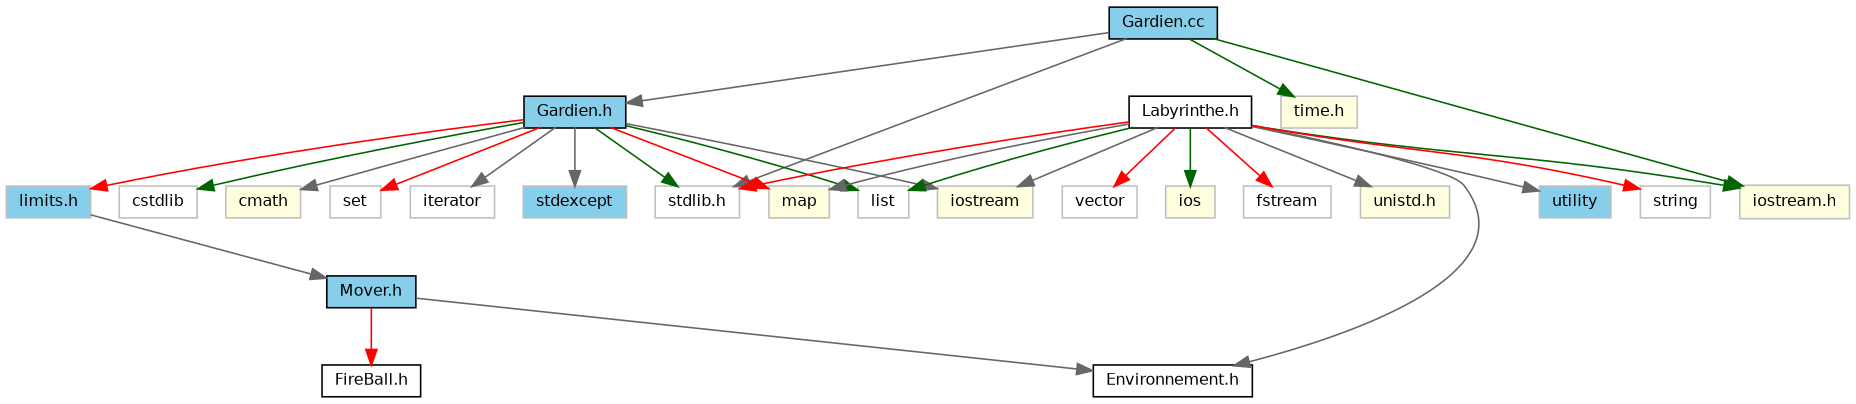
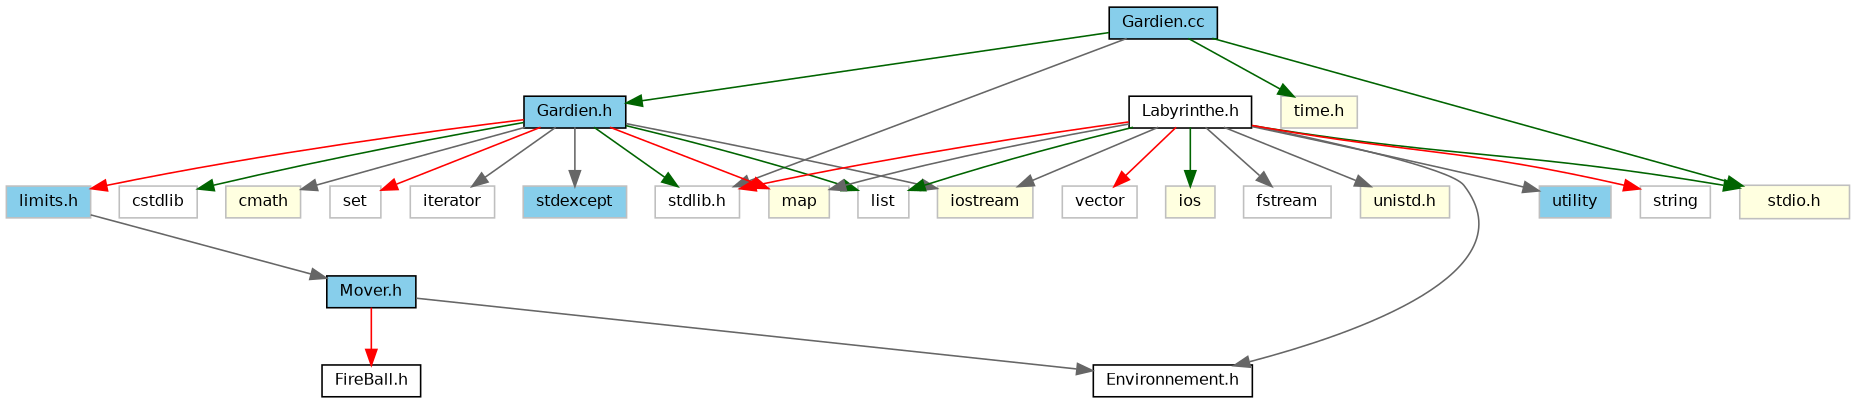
edge "Gardien.cc" -> "Gardien.h": color gray40 -> darkgreen
edge "Labyrinthe.h" -> "fstream": color red -> gray40
node "iostream.h": label "iostream.h" -> "stdio.h"
